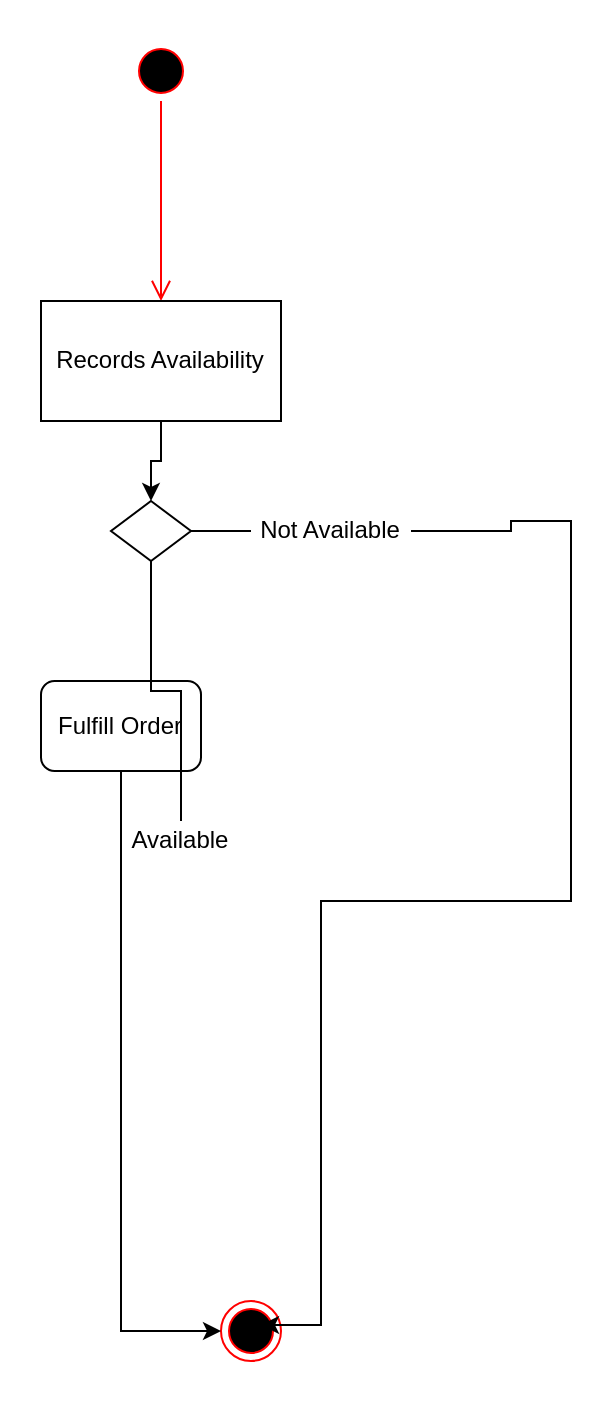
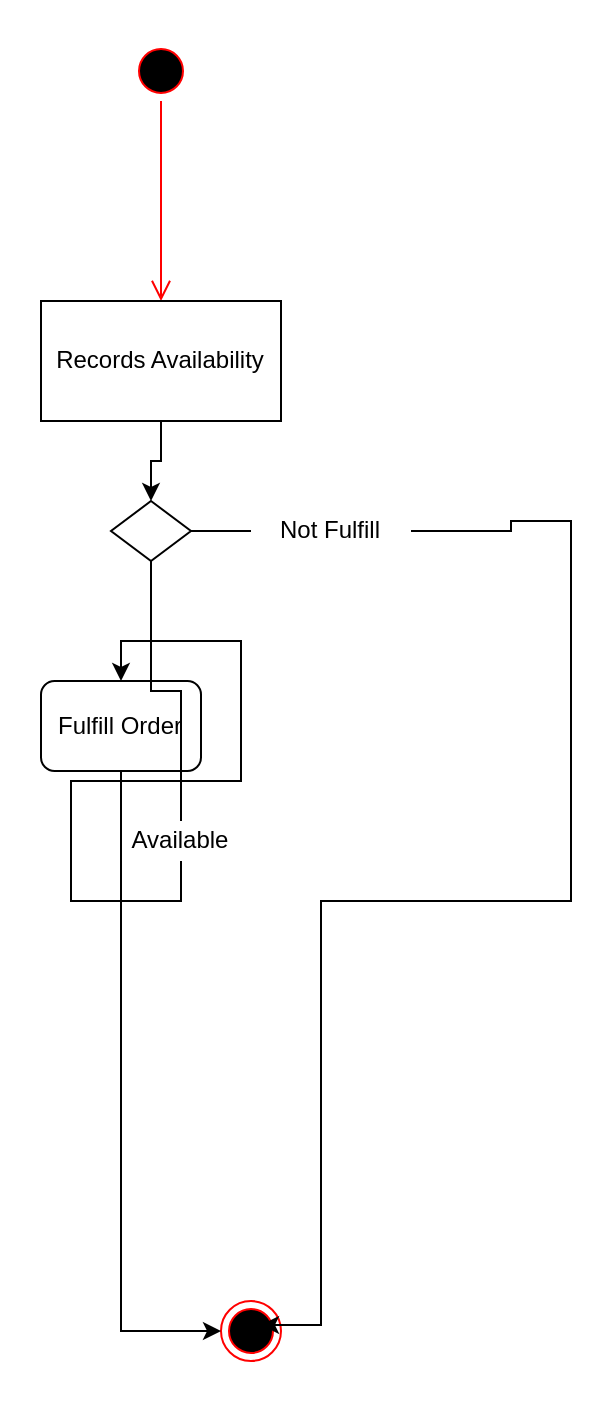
node "Not Available": label "Not Available" -> "Not Fulfill"
edge "Available" -> "Fulfill Order": added
